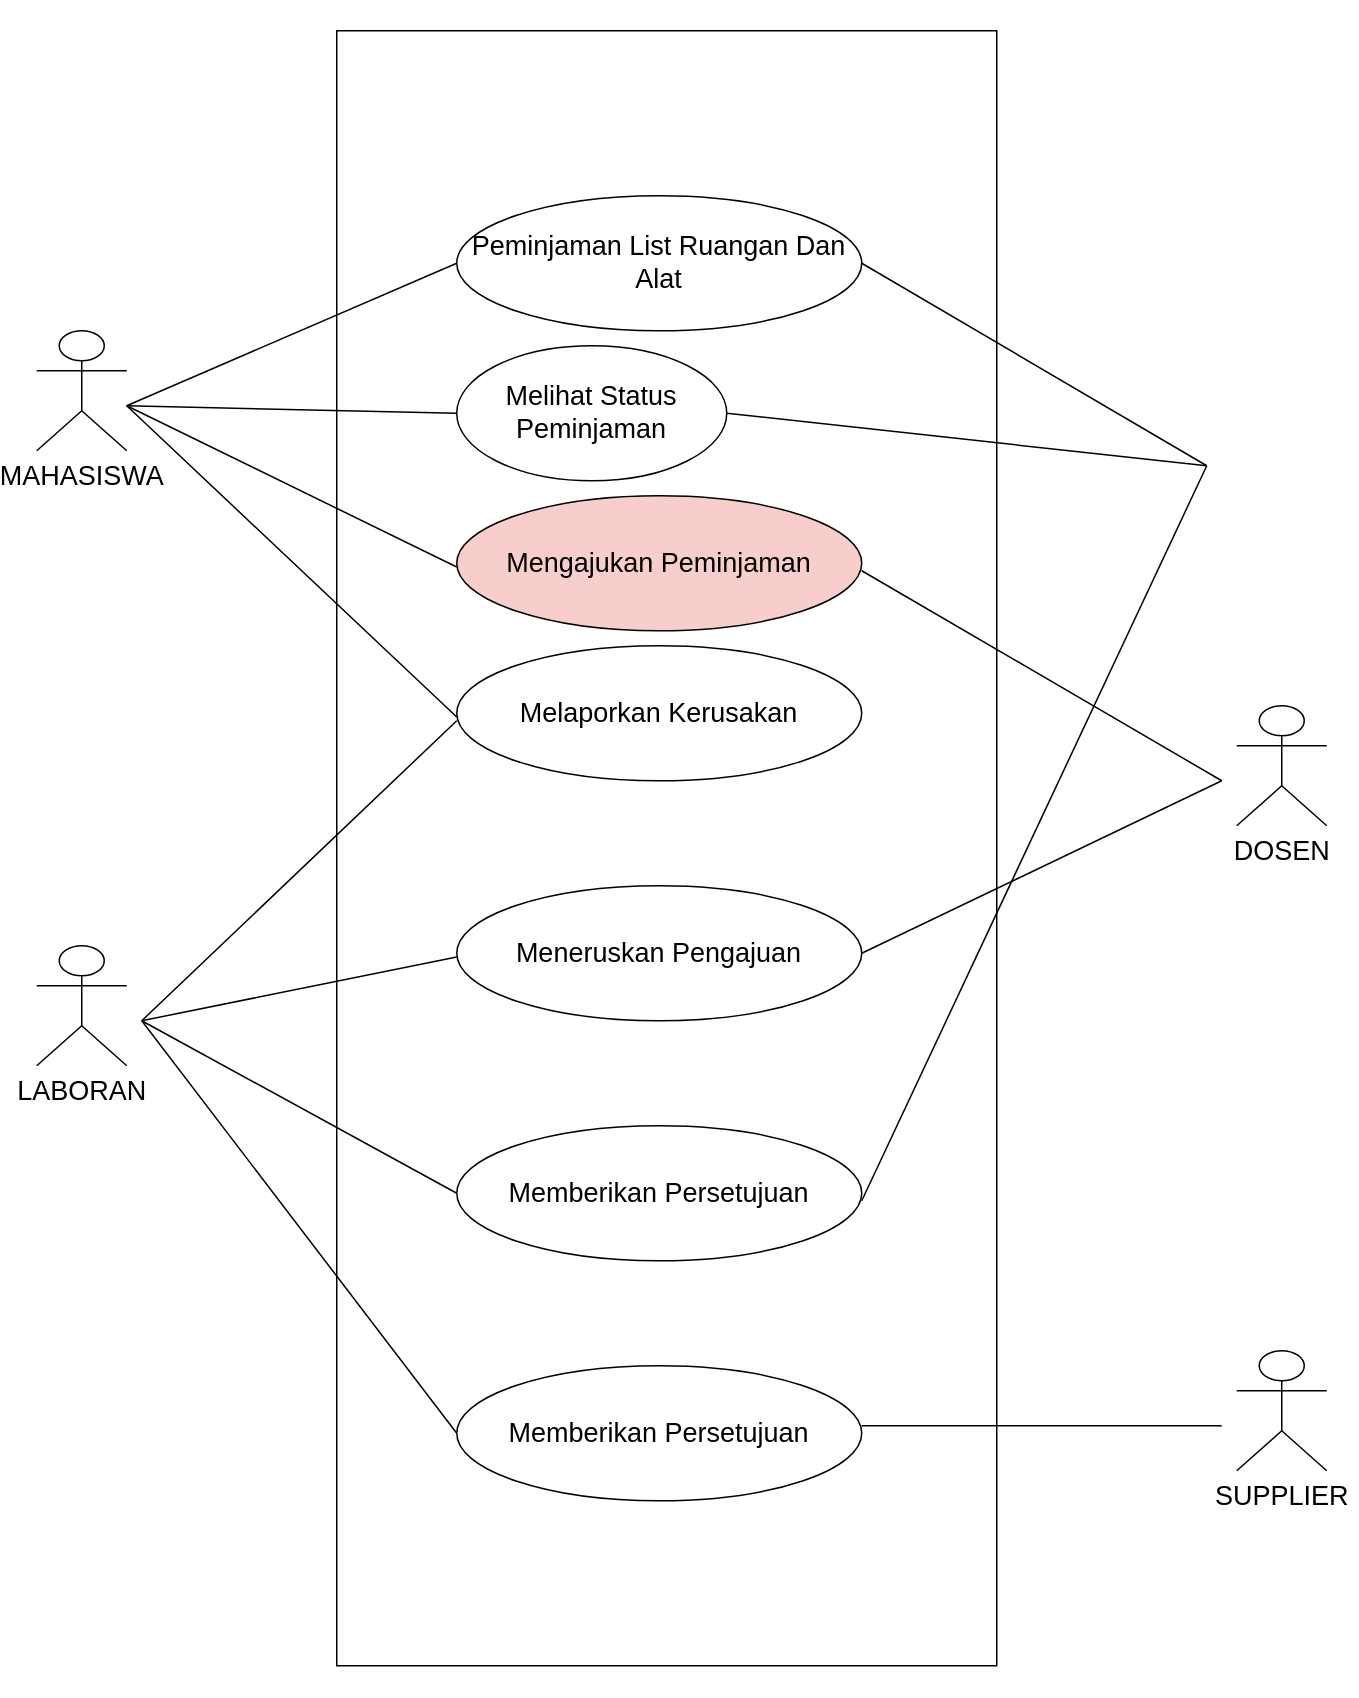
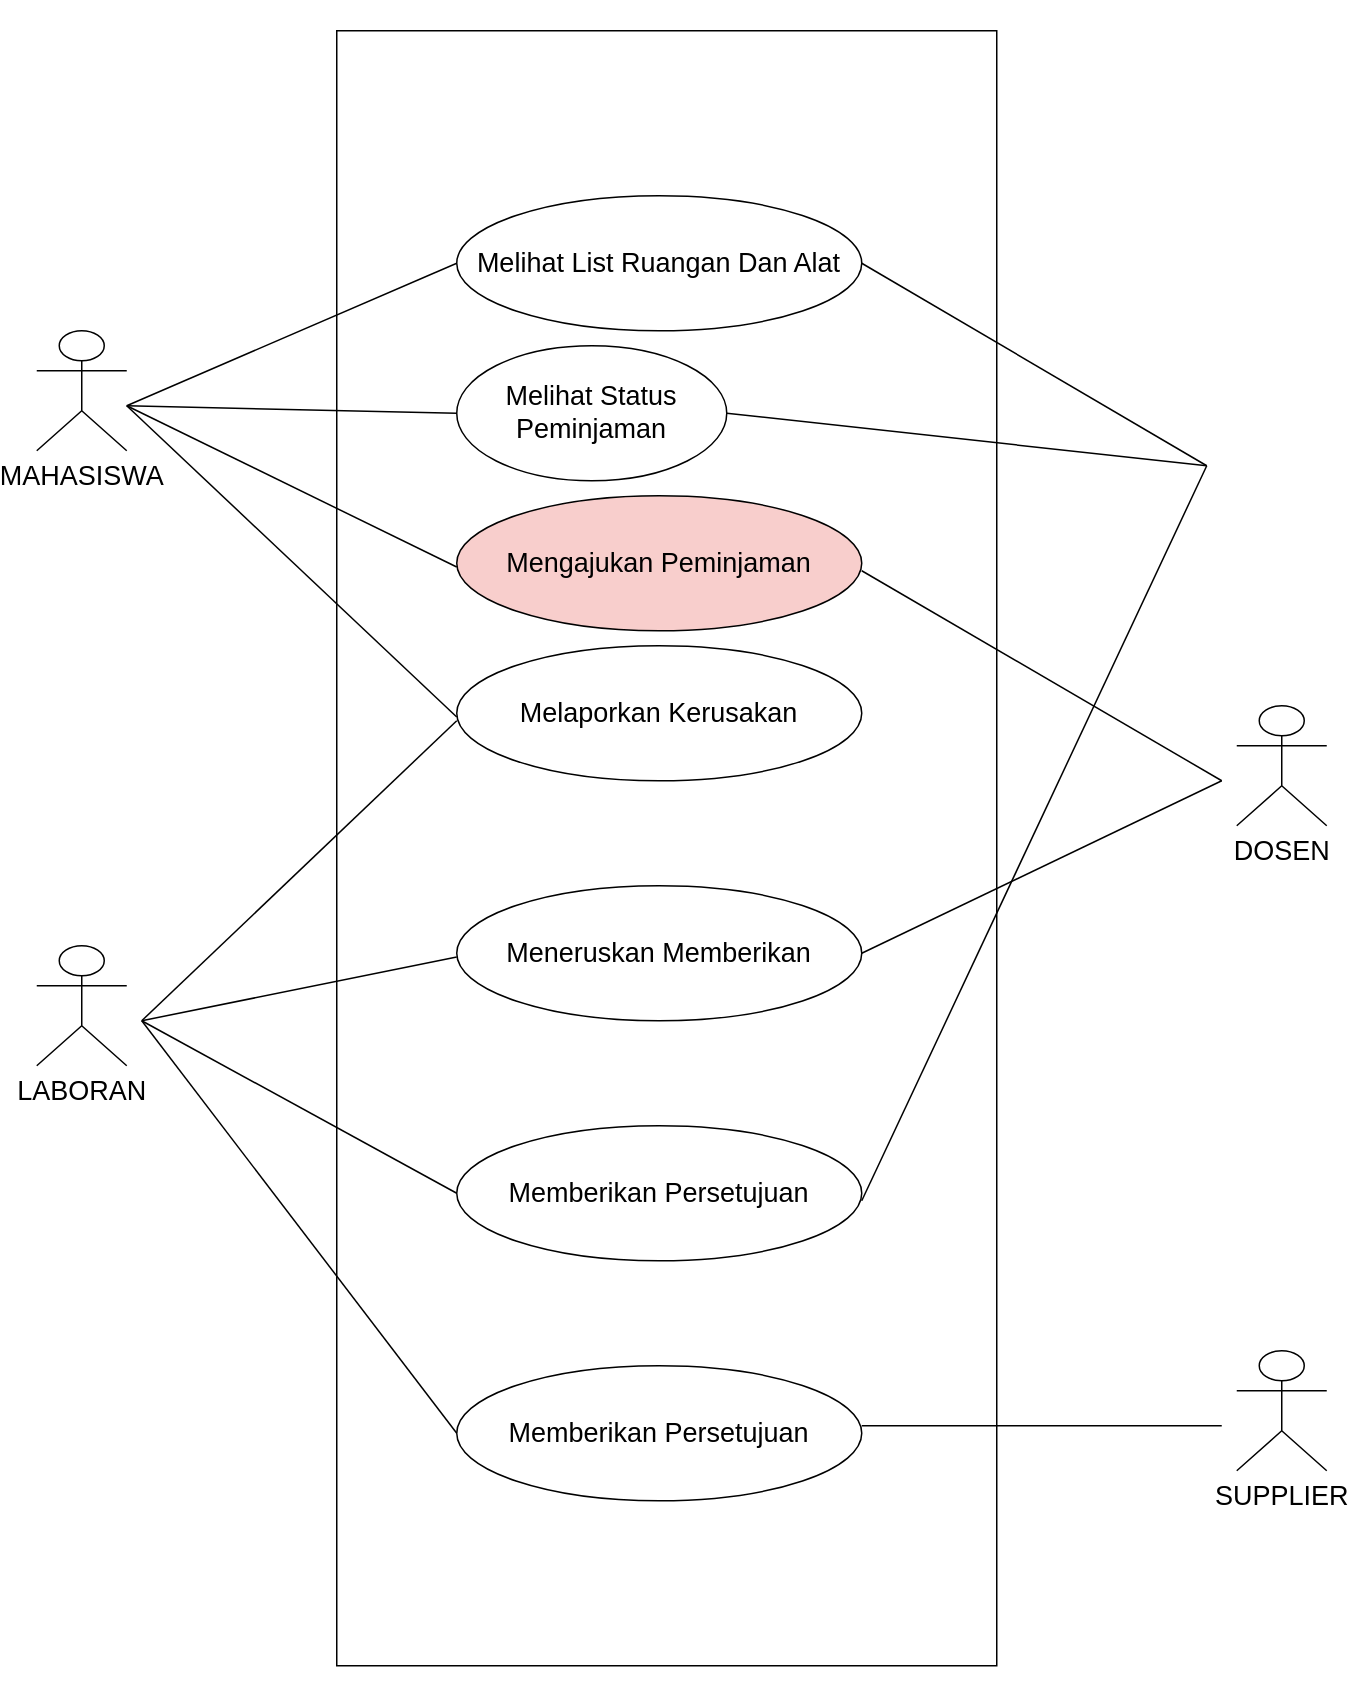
node "Peminjaman List Ruangan Dan Alat": label "Peminjaman List Ruangan Dan Alat" -> "Melihat List Ruangan Dan Alat"
node "Meneruskan Pengajuan": label "Meneruskan Pengajuan" -> "Meneruskan Memberikan"
